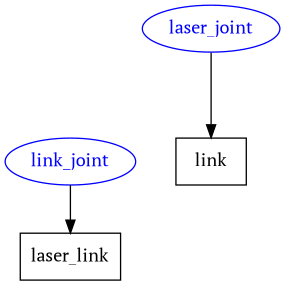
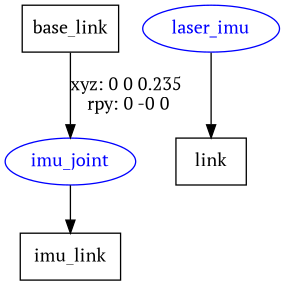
node "base_link": added
node "laser_joint": label "laser_joint" -> "laser_imu"
node "link_joint": label "link_joint" -> "imu_joint"
node "laser_link": label "laser_link" -> "imu_link"
